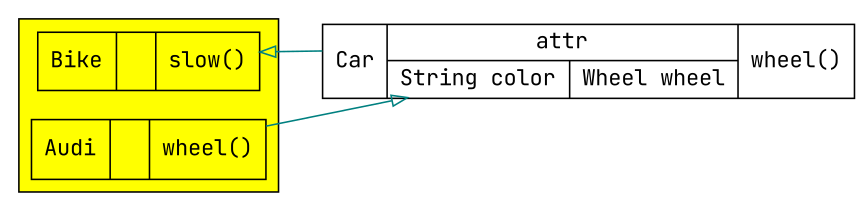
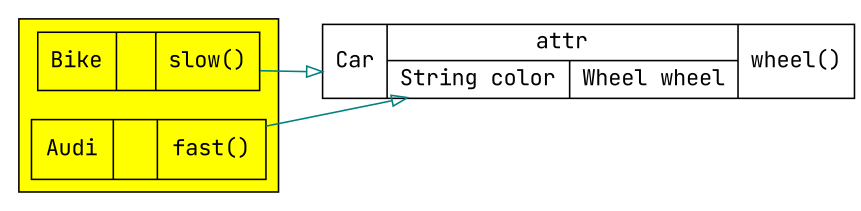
edge "Car" -> "Bike": reversed
node "Audi": text "wheel()" -> "fast()"
